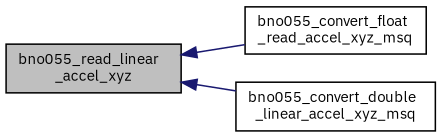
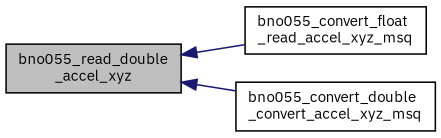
node "bno055_read_linear _accel_xyz": label "bno055_read_linear _accel_xyz" -> "bno055_read_double _accel_xyz"
node "bno055_convert_double _linear_accel_xyz_msq": label "bno055_convert_double _linear_accel_xyz_msq" -> "bno055_convert_double _convert_accel_xyz_msq"
